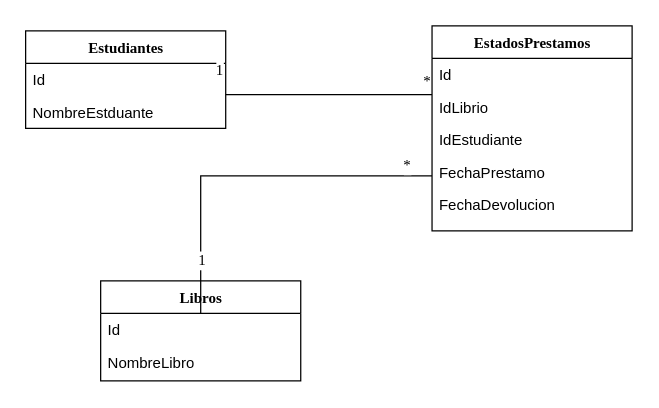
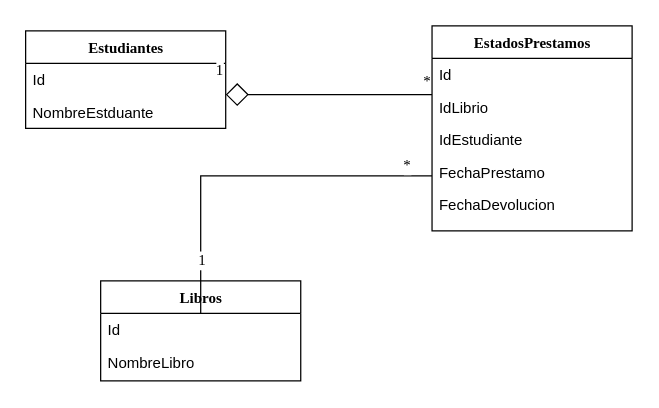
edge "Estudiantes" -- "EstadosPrestamos": arrowhead none -> diamond
